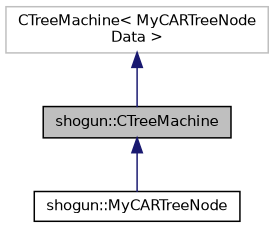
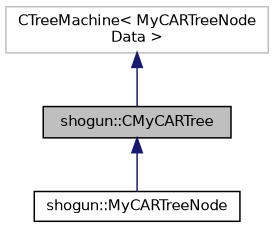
node "shogun::CTreeMachine": label "shogun::CTreeMachine" -> "shogun::CMyCARTree"
